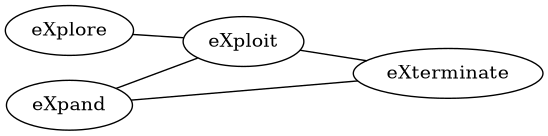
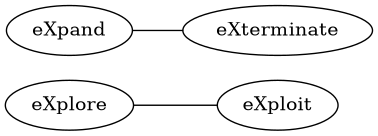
edge "eXploit" -- "eXterminate": removed
edge "eXploit" -- "eXpand": removed
